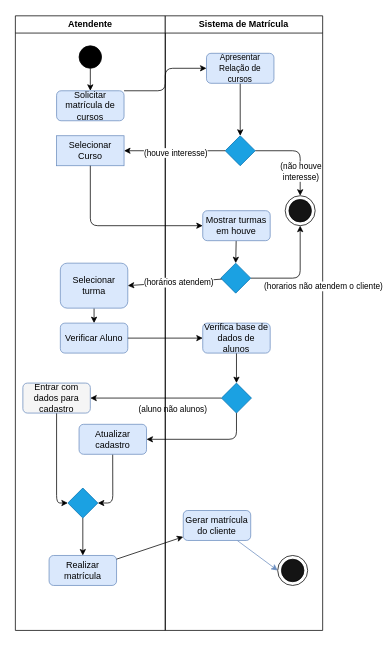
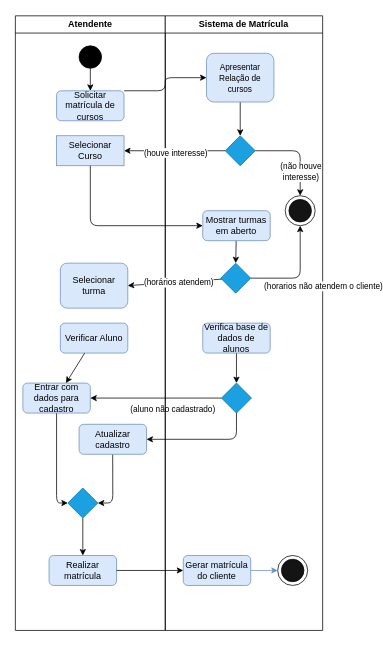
node "Apresentar Relação de cursos": size 68x30 -> 68x49
node "Mostrar turmas em houve": label "Mostrar turmas em houve" -> "Mostrar turmas em aberto"
edge "Selecionar turma" -> "Verificar Aluno": removed
edge "Verificar Aluno" -> "Verifica base de dados de alunos": now "Verificar Aluno" -> "Entrar com dados para cadastro"
node "Entrar com dados para cadastro": fillcolor #f5f5f5 -> #dae8fc
node "(aluno não alunos)": label "(aluno não alunos)" -> "(aluno não cadastrado)"
node "Gerar matrícula do cliente": moved (217, 525) -> (217, 570)
